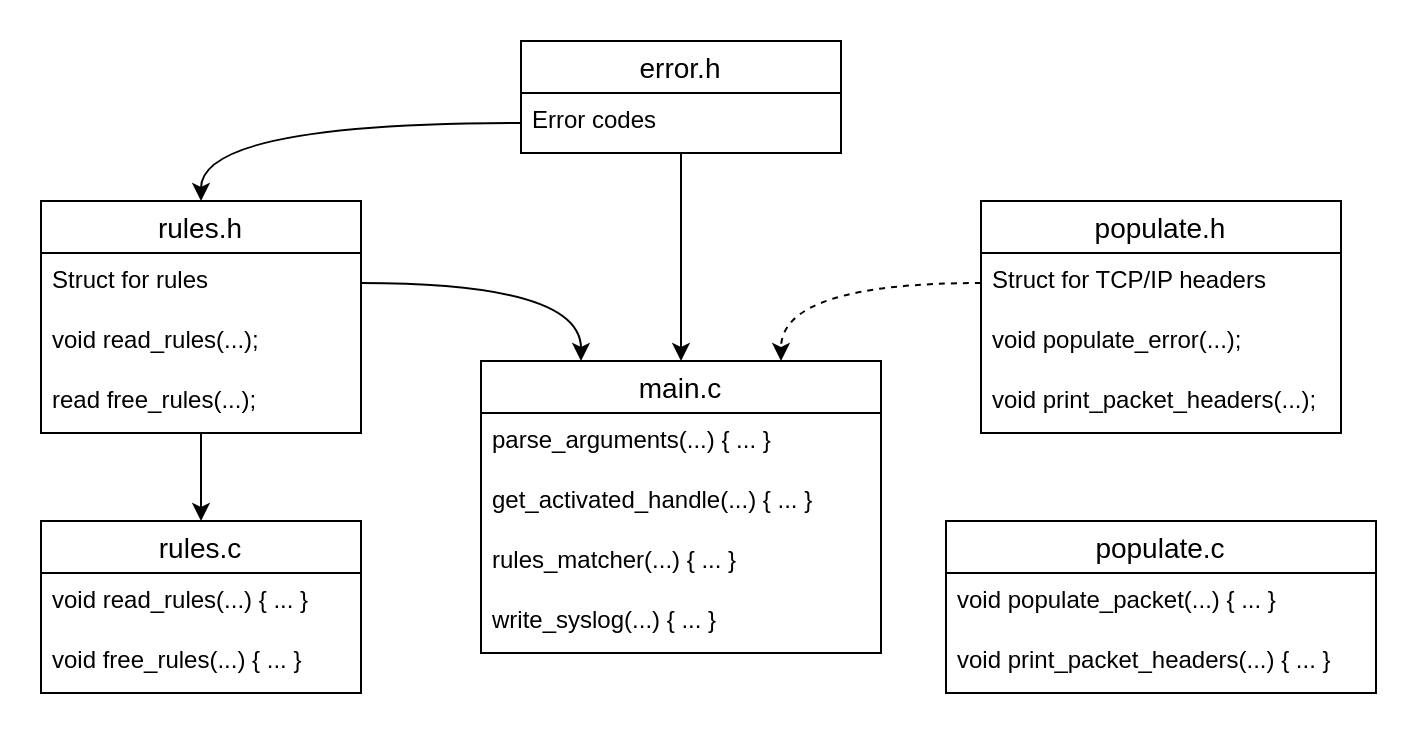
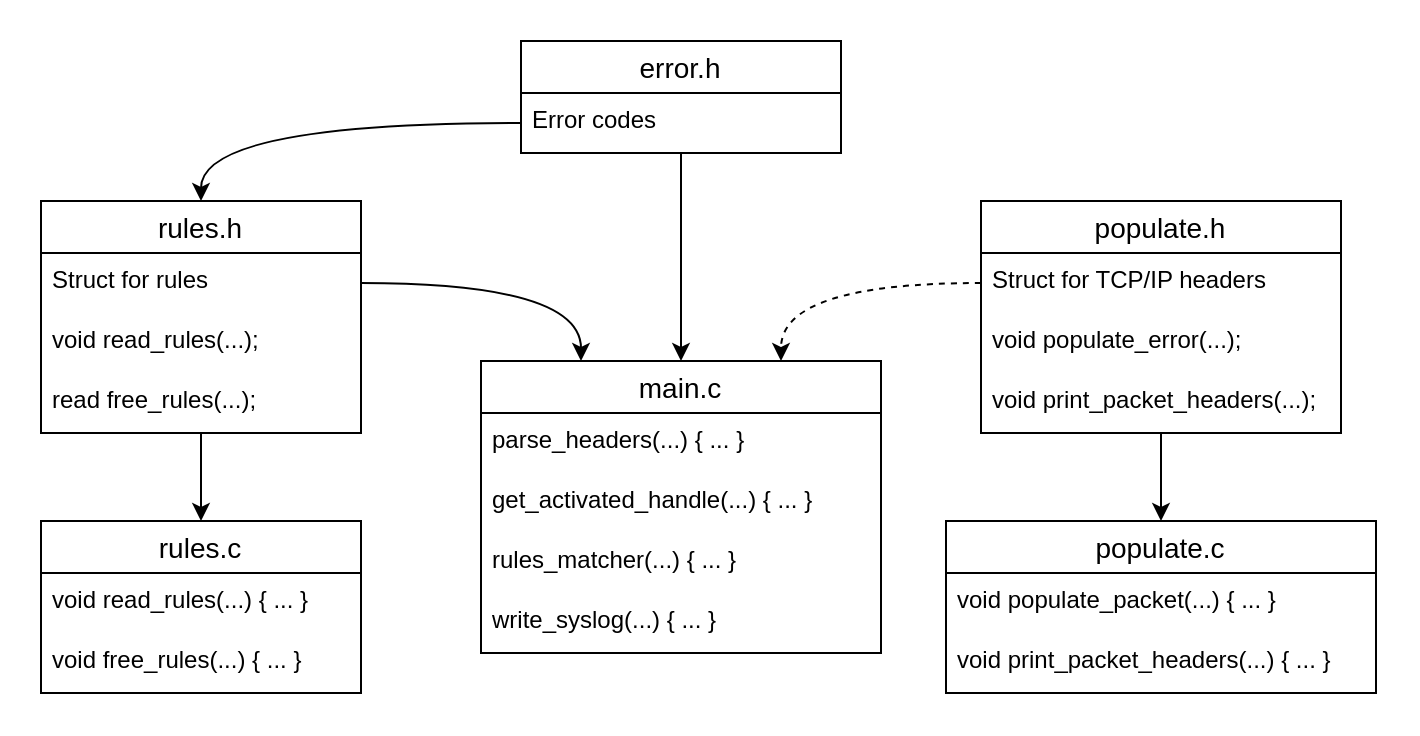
node "parse_arguments(...) { ... }": label "parse_arguments(...) { ... }" -> "parse_headers(...) { ... }"
edge "populate.h" -> "populate.c": added
